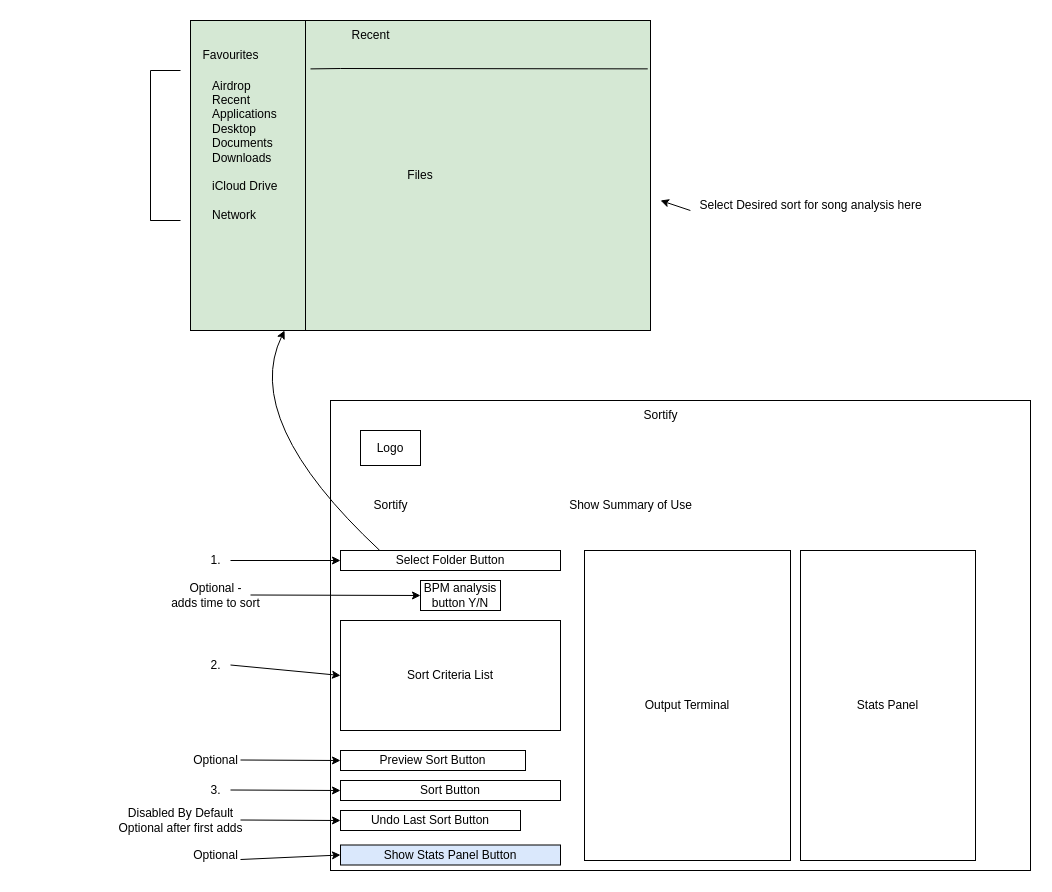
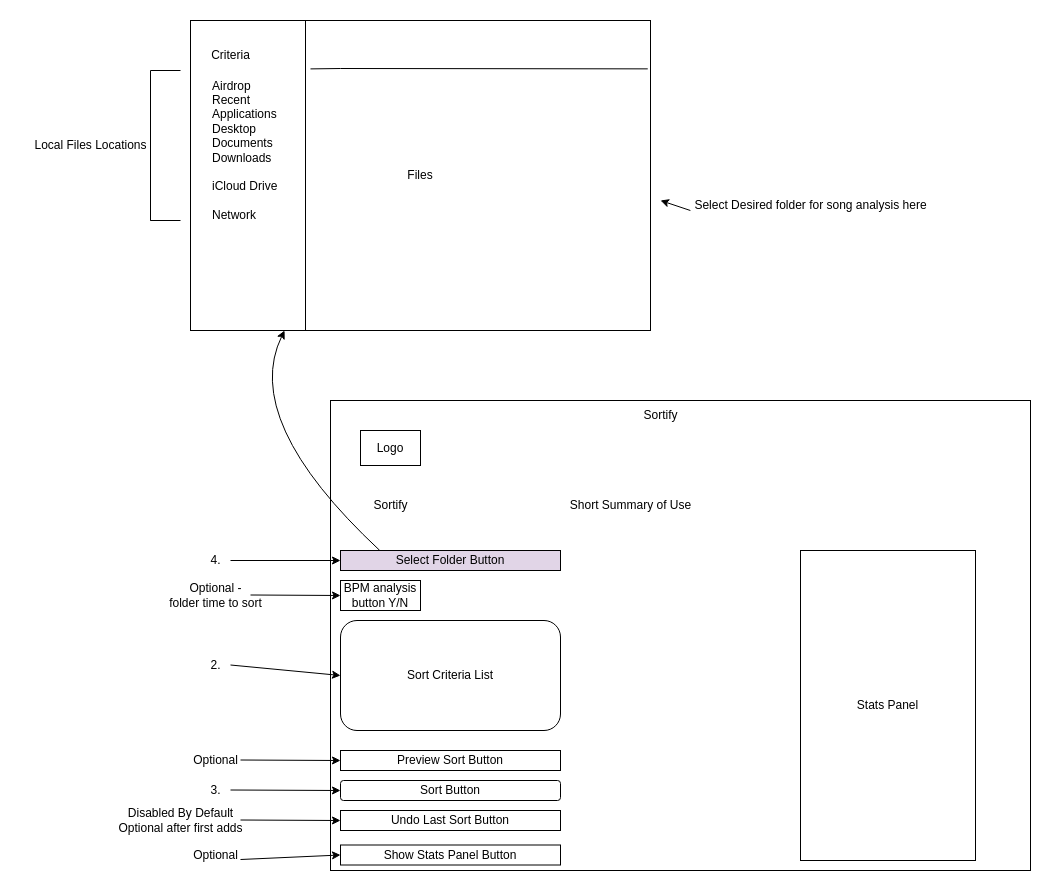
node "Recent": removed
node "Favourites": label "Favourites" -> "Criteria"
node "Local Files Locations": added
node "Files": fillcolor #d5e8d4 -> #ffffff
node "Select Desired sort for song analysis here": label "Select Desired sort for song analysis here" -> "Select Desired folder for song analysis here"
node "Show Summary of Use": label "Show Summary of Use" -> "Short Summary of Use"
node "1.": label "1." -> "4."
node "Select Folder Button": fillcolor #ffffff -> #e1d5e7
node "Optional - adds time to sort": label "Optional - adds time to sort" -> "Optional - folder time to sort"
node "BPM analysis button Y/N": moved (461, 596) -> (381, 596)
node "Sort Criteria List": shape rectangle -> rounded rectangle
node "Output Terminal": removed
node "Preview Sort Button": size 185x20 -> 220x20
node "Sort Button": shape rectangle -> rounded rectangle
node "Undo Last Sort Button": size 180x20 -> 220x20
node "Show Stats Panel Button": fillcolor #dae8fc -> #ffffff
